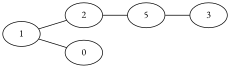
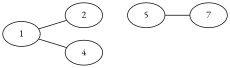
edge "2" -- "5": removed
node "3": label "3" -> "7"
node "0": label "0" -> "4"
